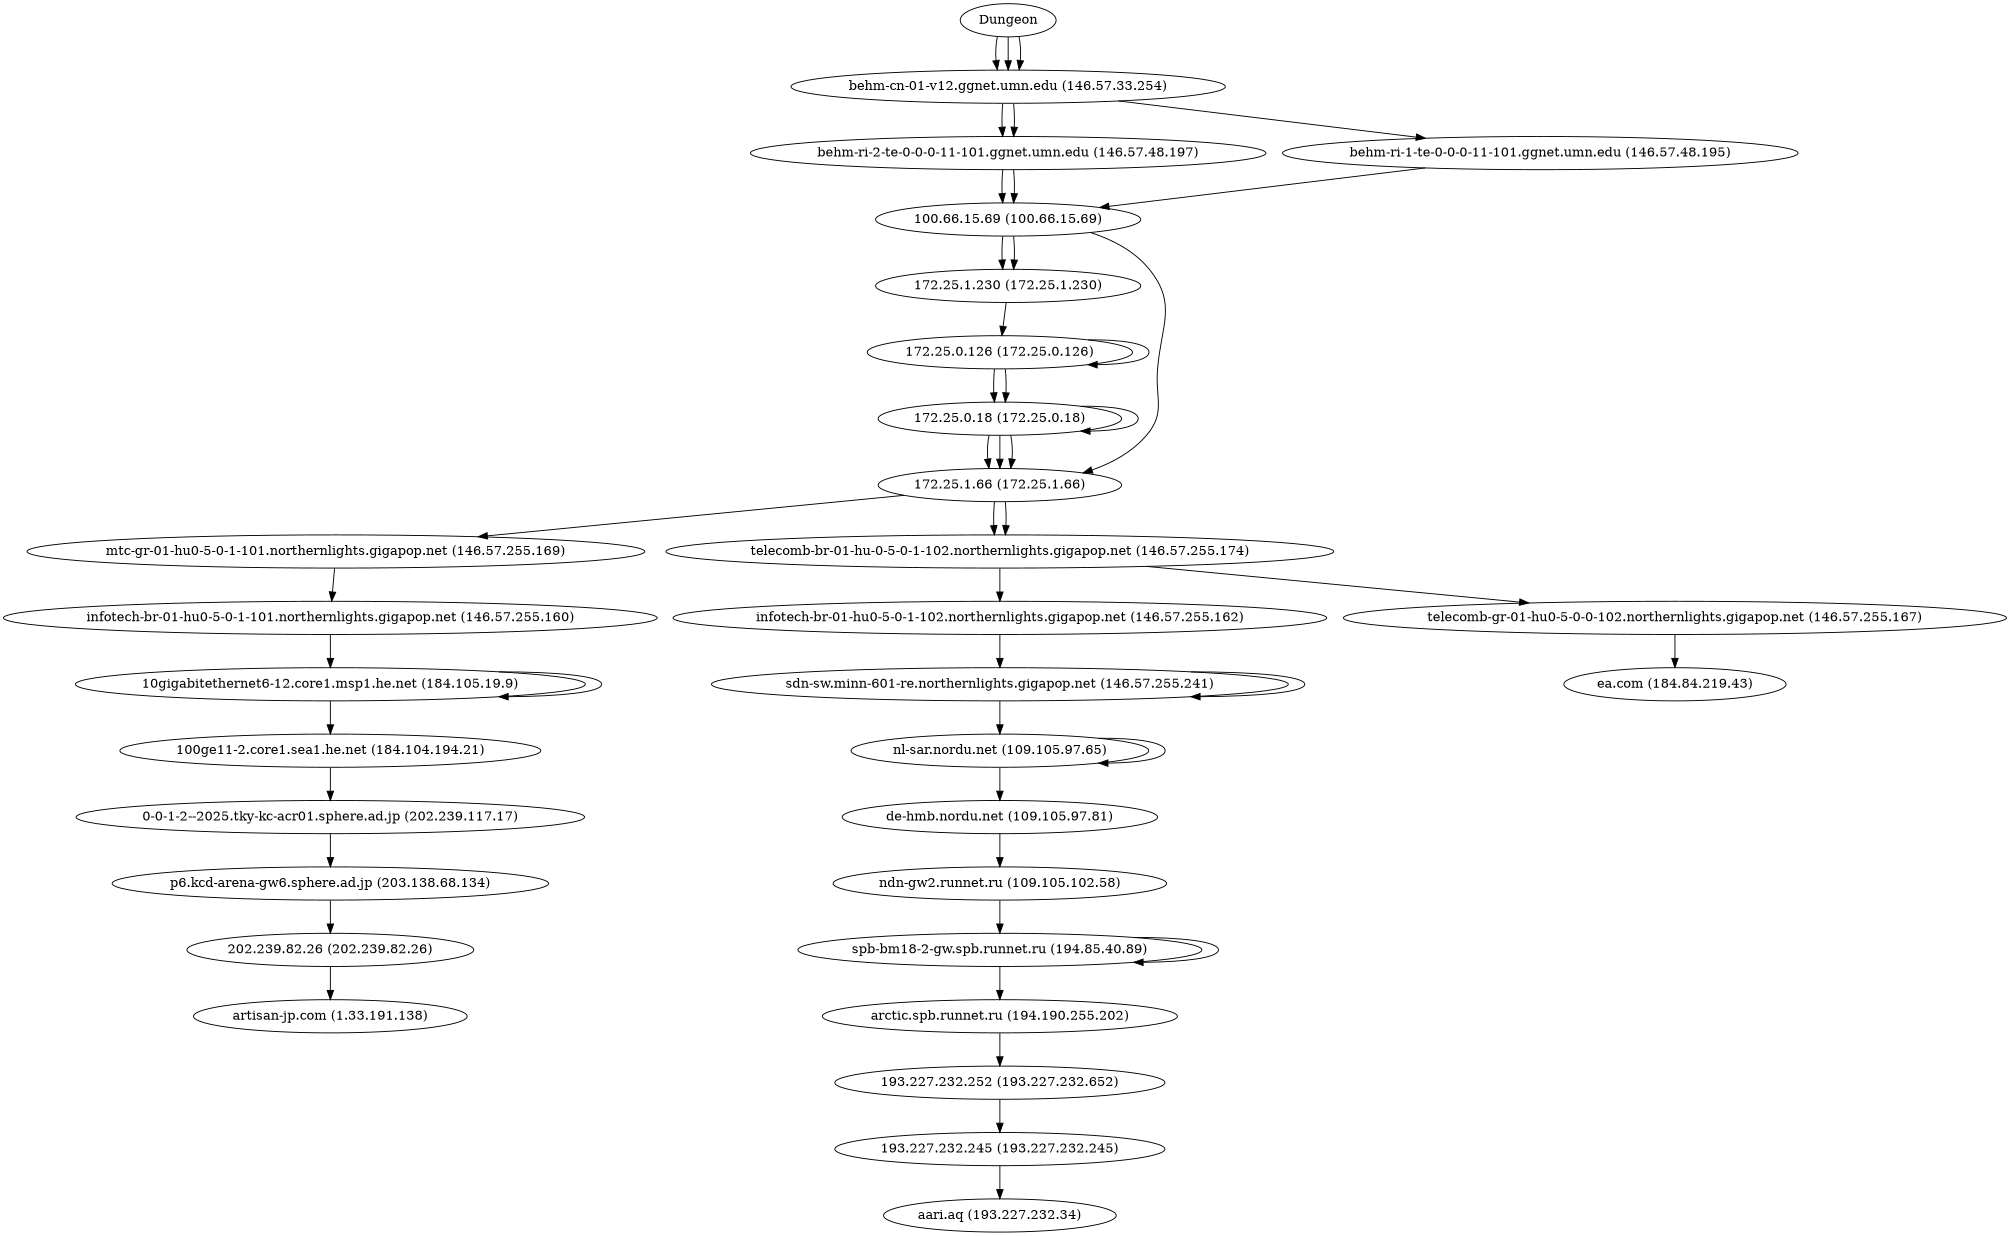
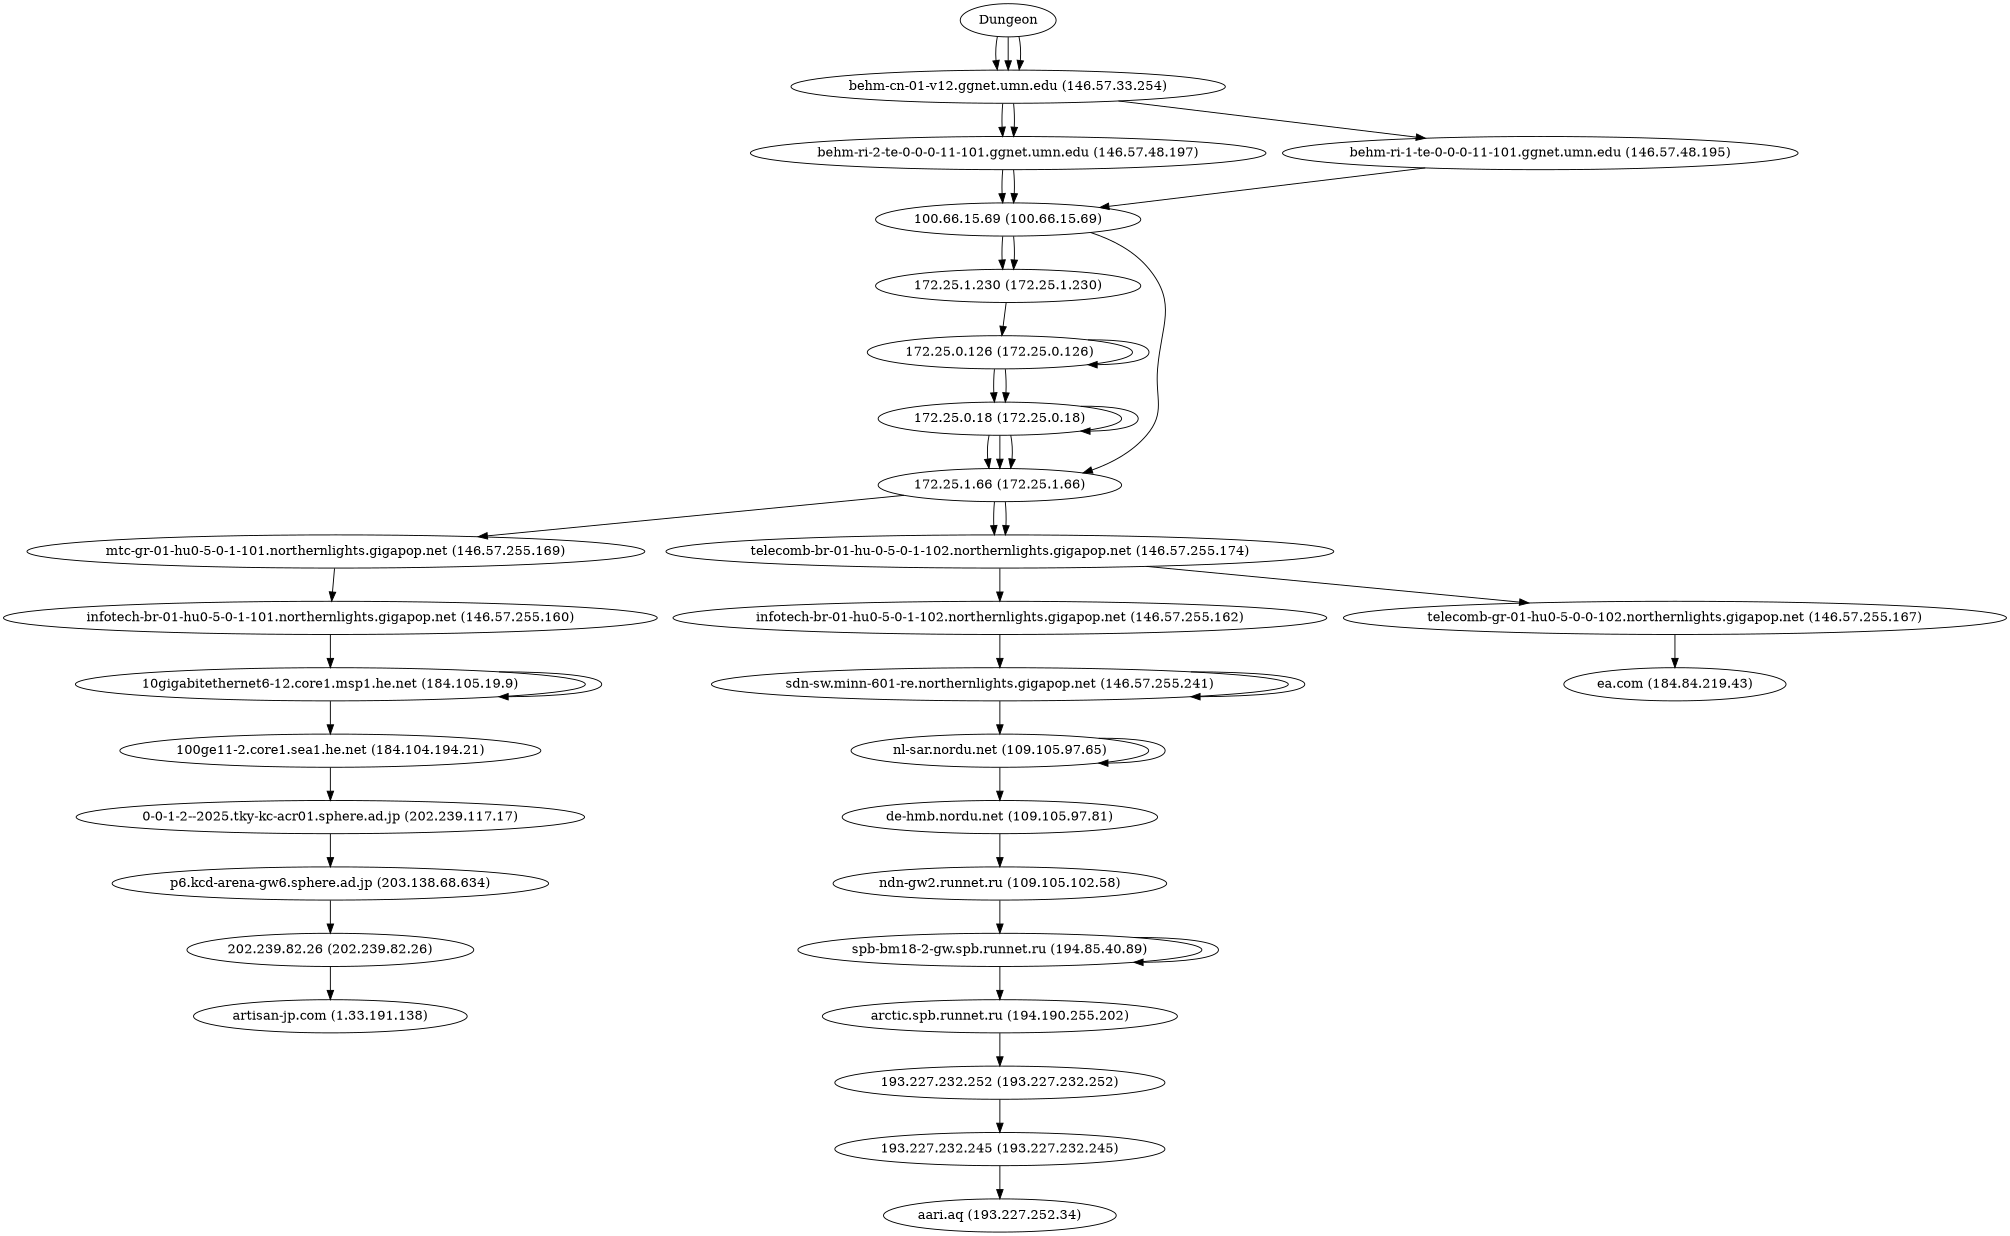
node "p6.kcd-arena-gw6.sphere.ad.jp (203.138.68.134)": label "p6.kcd-arena-gw6.sphere.ad.jp (203.138.68.134)" -> "p6.kcd-arena-gw6.sphere.ad.jp (203.138.68.634)"
node "193.227.232.252 (193.227.232.652)": label "193.227.232.252 (193.227.232.652)" -> "193.227.232.252 (193.227.232.252)"
node "aari.aq (193.227.232.34)": label "aari.aq (193.227.232.34)" -> "aari.aq (193.227.252.34)"
